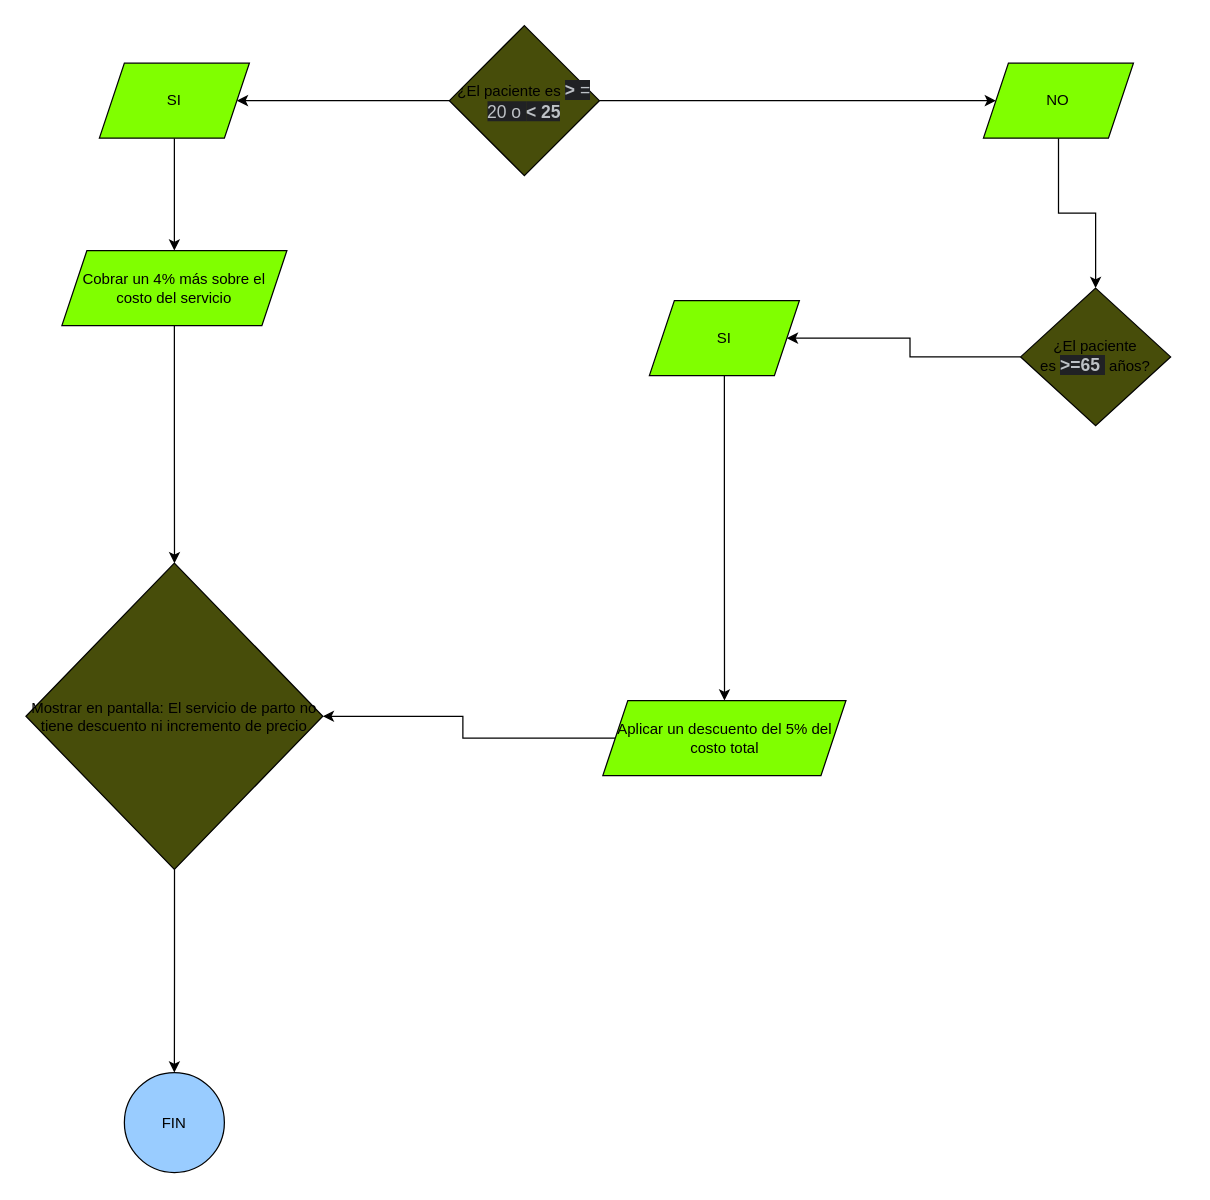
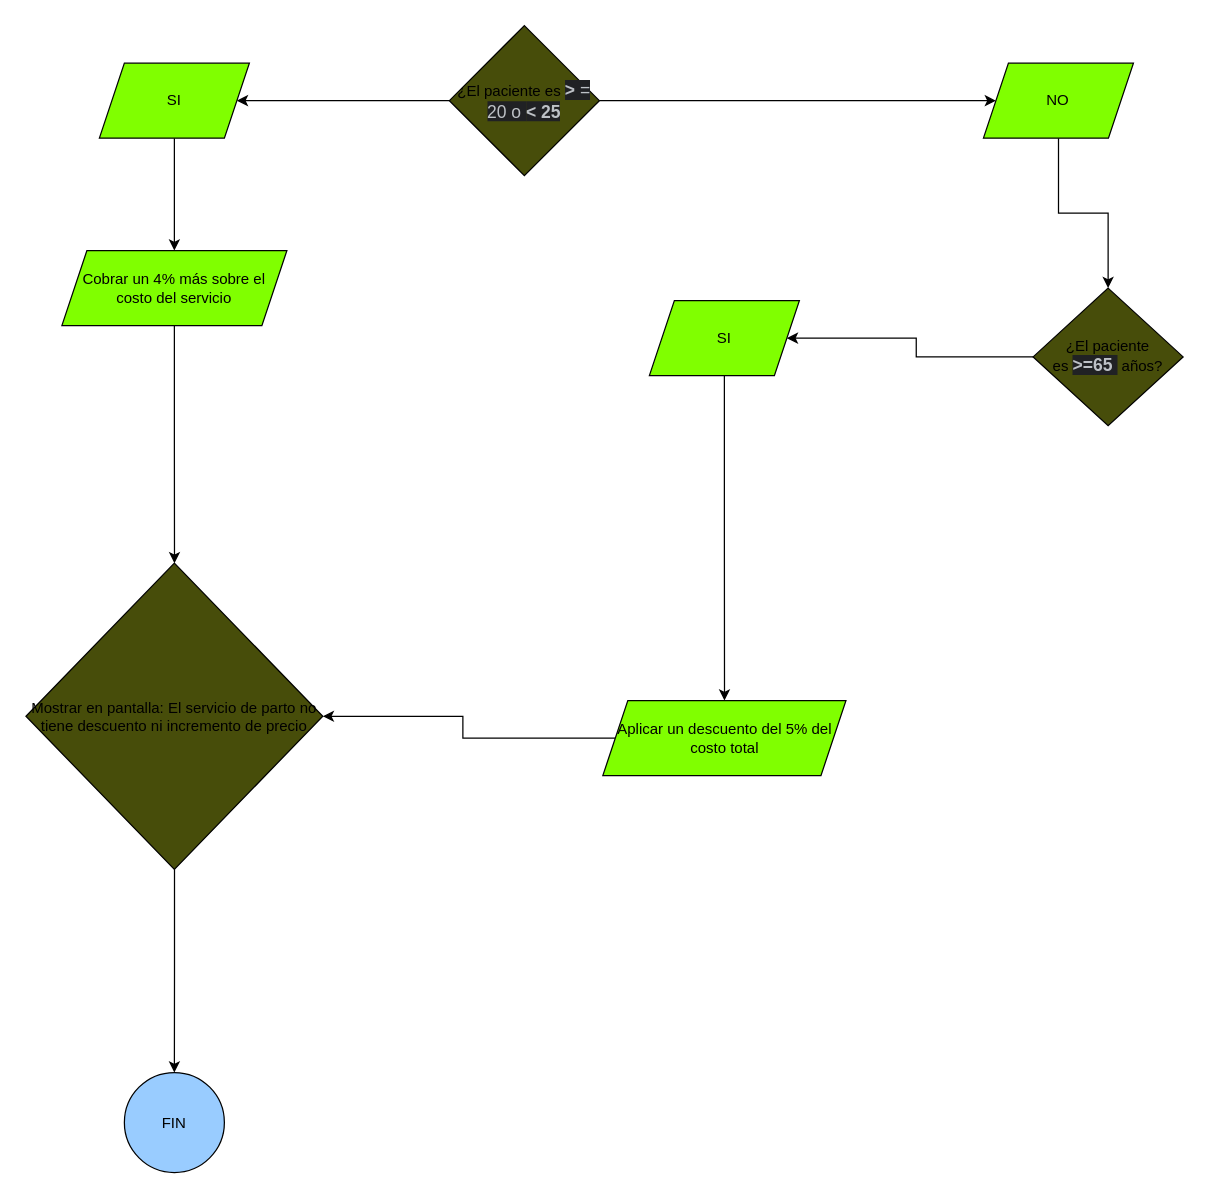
node "¿El paciente es >=65 años?": moved (1096, 357) -> (1108, 357)
